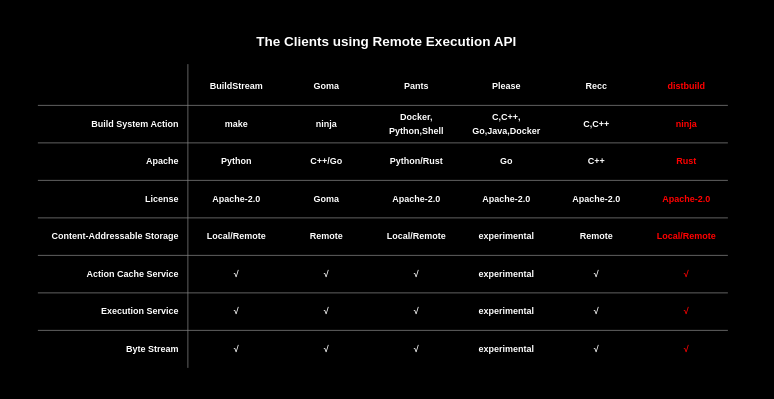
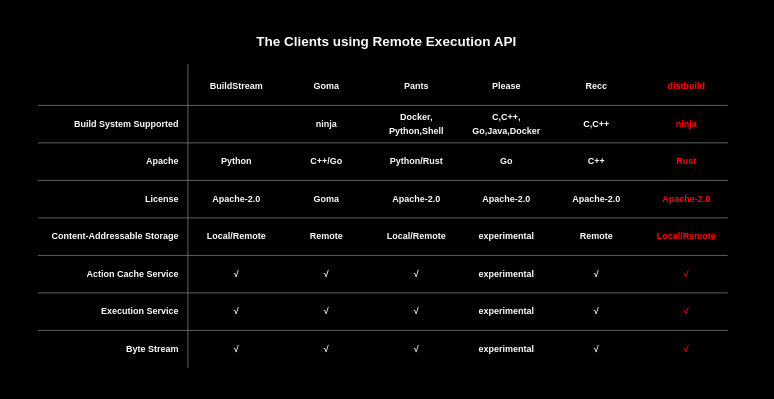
node "Build System Action": label "Build System Action" -> "Build System Supported"
node "make": removed
